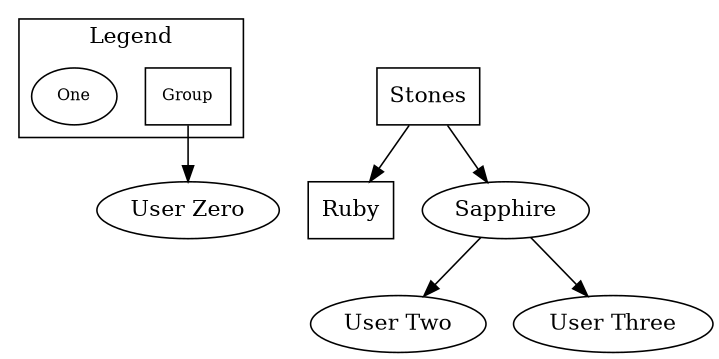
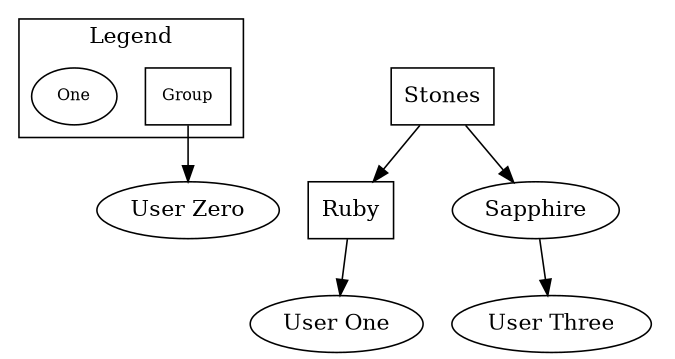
node "User One": added
node "User Two": removed
